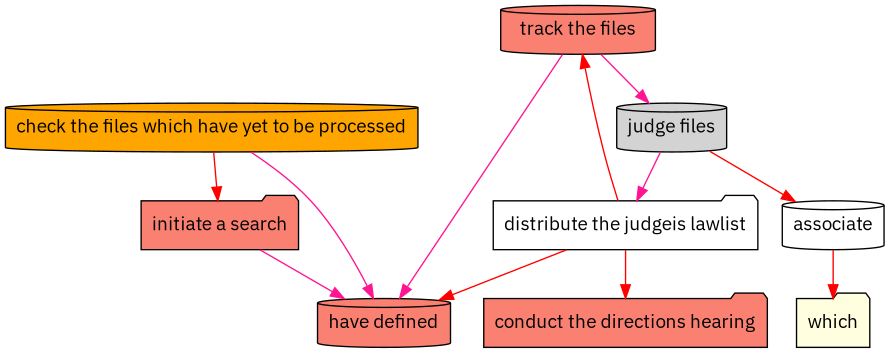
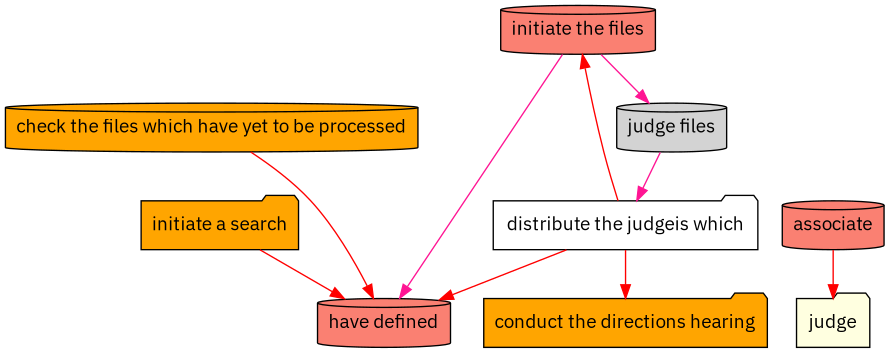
node "track the files": label "track the files" -> "initiate the files"
edge "check the files which have yet to be processed" -> "initiate a search": removed
edge "judge files" -> "associate": removed
edge "check the files which have yet to be processed" -> "have defined": color deeppink -> red
node "initiate a search": fillcolor salmon -> orange
node "distribute the judgeis lawlist": label "distribute the judgeis lawlist" -> "distribute the judgeis which"
node "associate": fillcolor white -> salmon
edge "initiate a search" -> "have defined": color deeppink -> red
node "conduct the directions hearing": fillcolor salmon -> orange
node "which": label "which" -> "judge"
